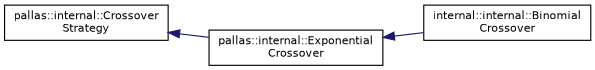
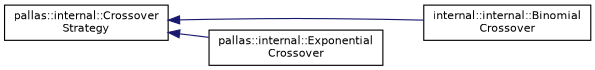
edge "internal::internal::Binomial Crossover" -> "pallas::internal::Exponential Crossover": now "internal::internal::Binomial Crossover" -> "pallas::internal::Crossover Strategy"
